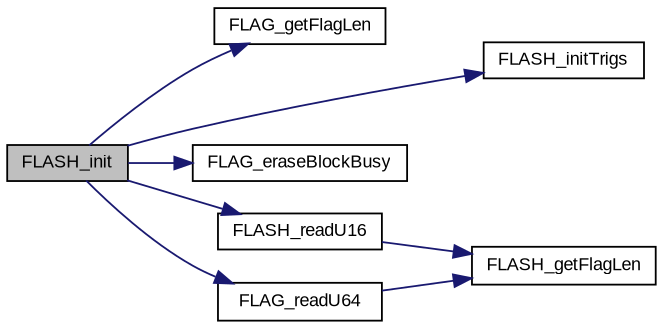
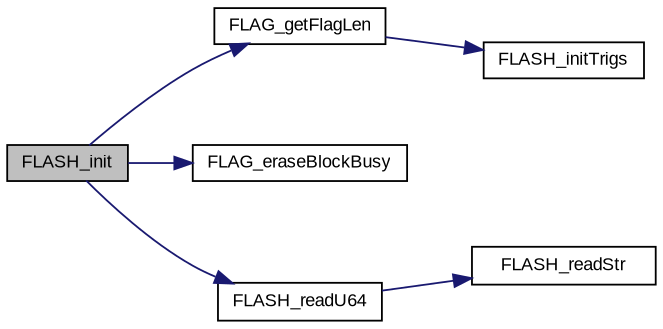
edge "FLASH_init" -> "FLASH_initTrigs": now "FLAG_getFlagLen" -> "FLASH_initTrigs"
node "FLASH_readU16": removed
node "FLASH_getFlagLen": label "FLASH_getFlagLen" -> "FLASH_readStr"
node "FLAG_readU64": label "FLAG_readU64" -> "FLASH_readU64"
